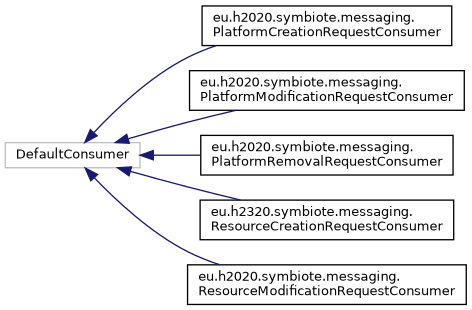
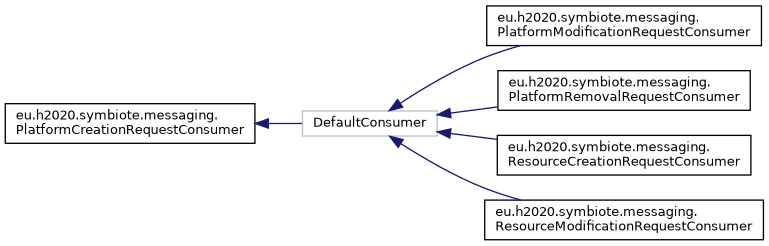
edge "eu.h2020.symbiote.messaging. PlatformCreationRequestConsumer" -> "DefaultConsumer": reversed
node "eu.h2320.symbiote.messaging. ResourceCreationRequestConsumer": label "eu.h2320.symbiote.messaging. ResourceCreationRequestConsumer" -> "eu.h2020.symbiote.messaging. ResourceCreationRequestConsumer"
